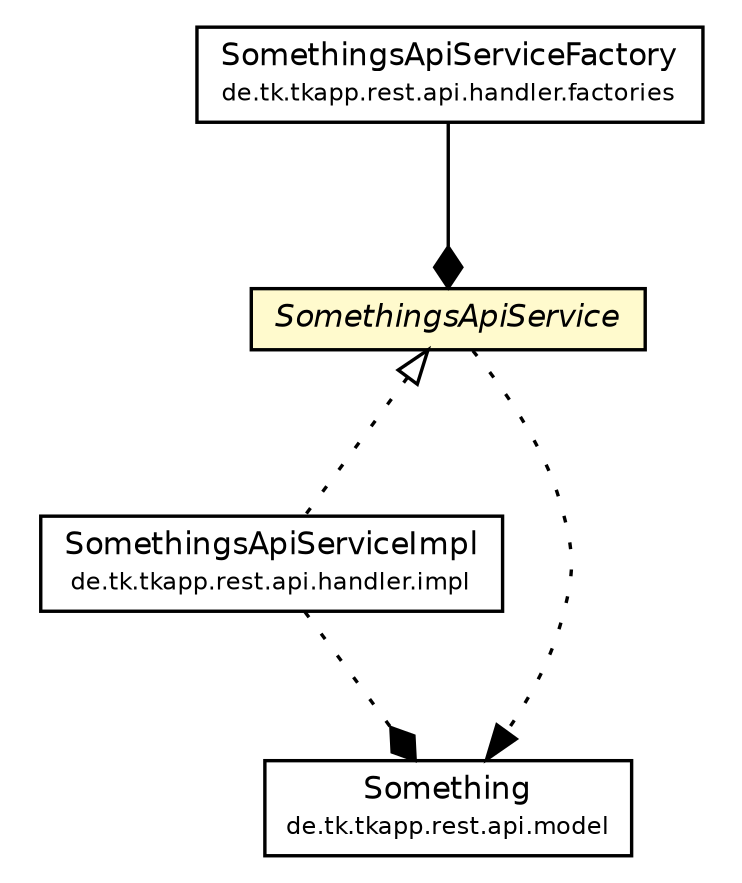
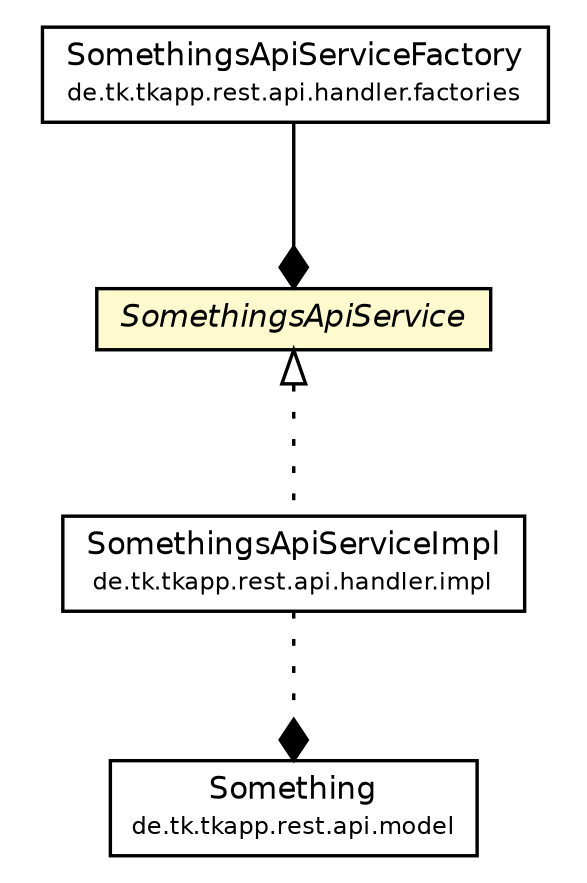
edge "SomethingsApiService" -> "Something": removed
